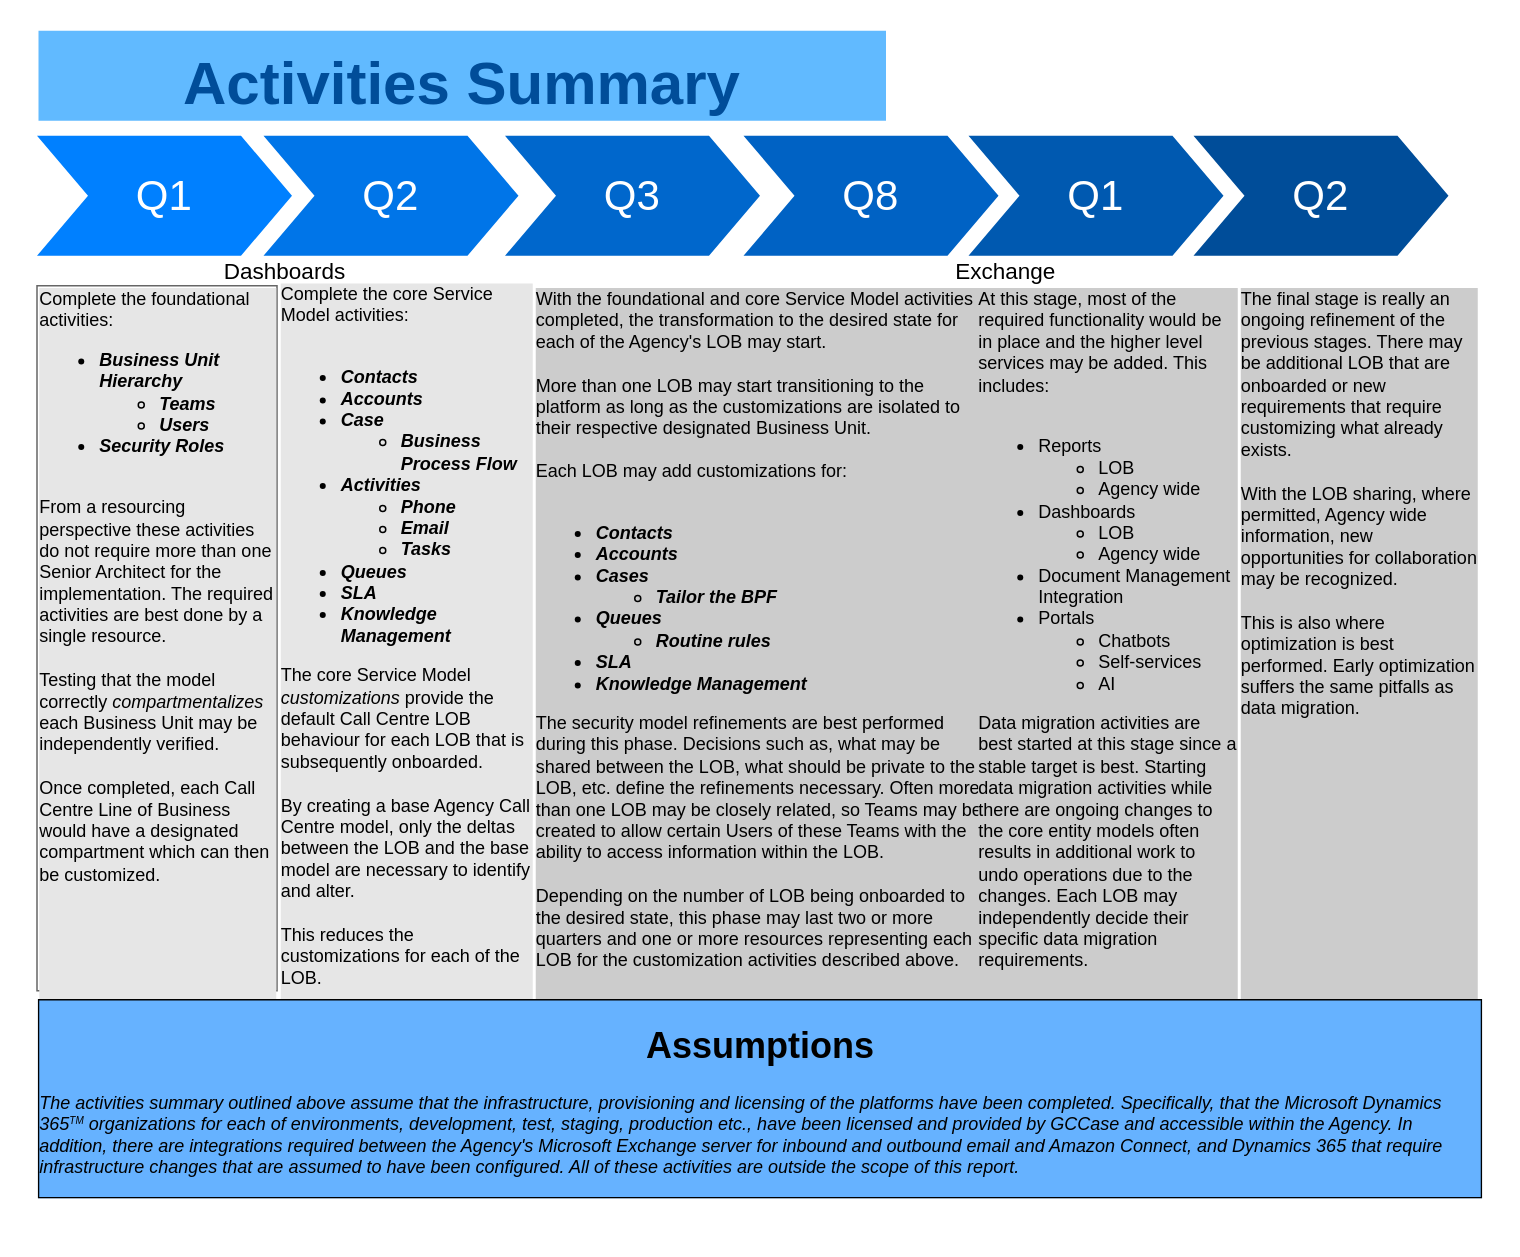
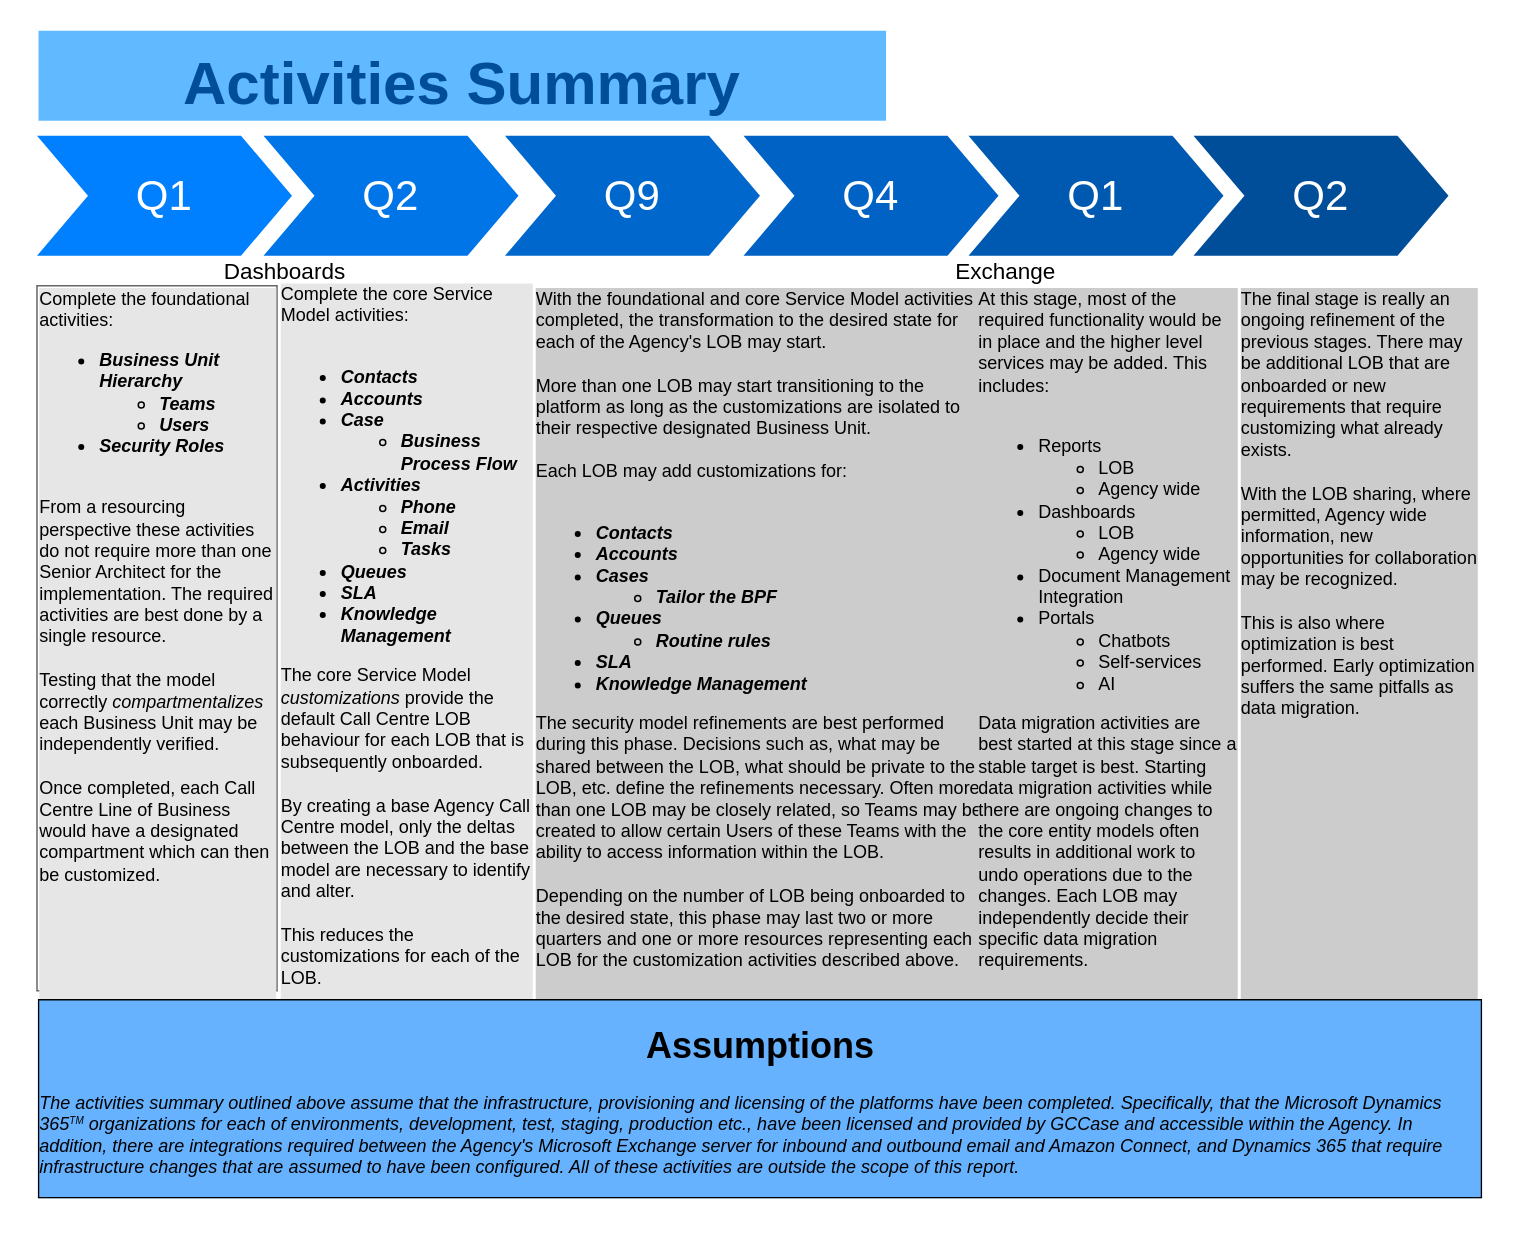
node "Q3": label "Q3" -> "Q9"
node "Q8": label "Q8" -> "Q4"
